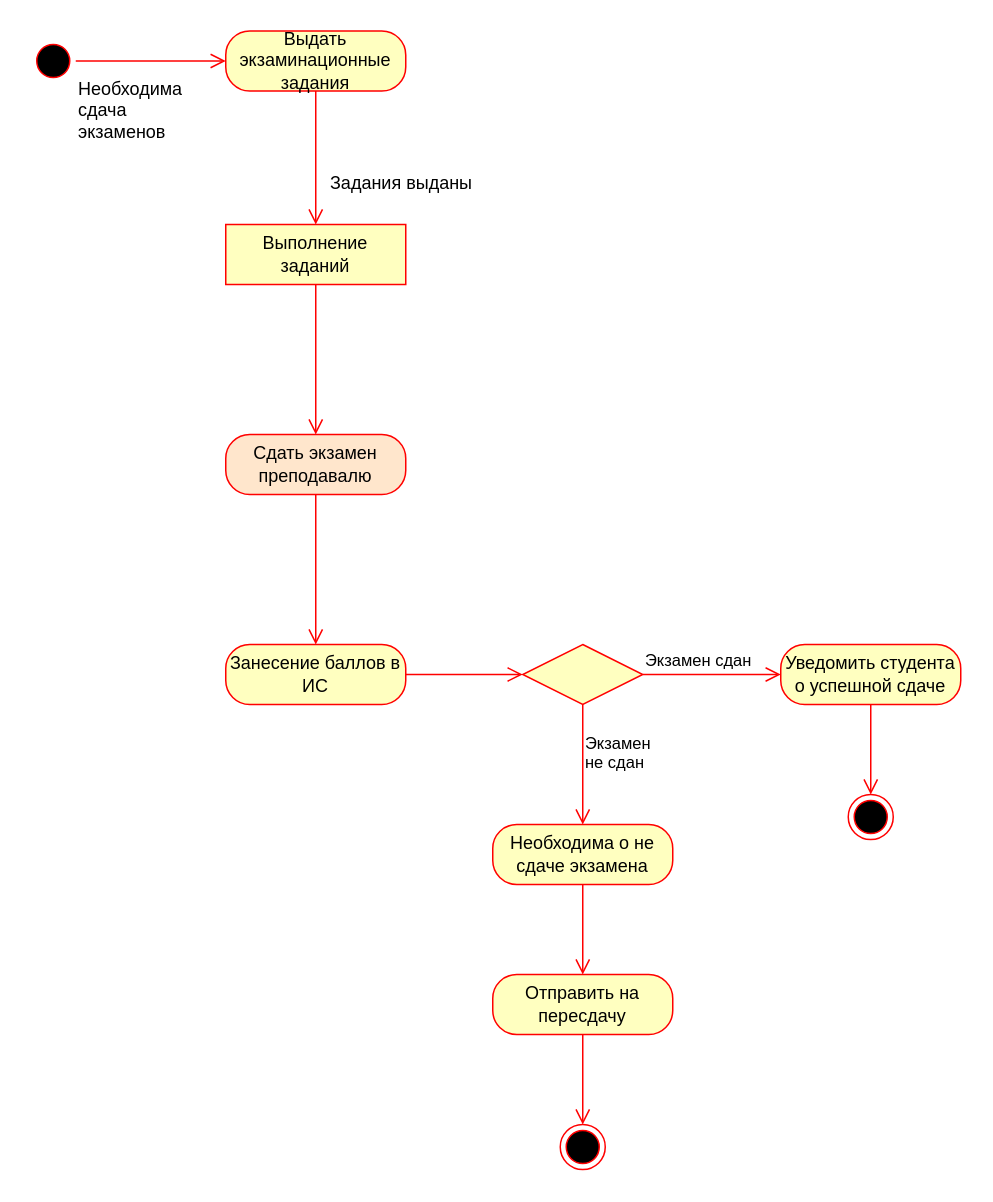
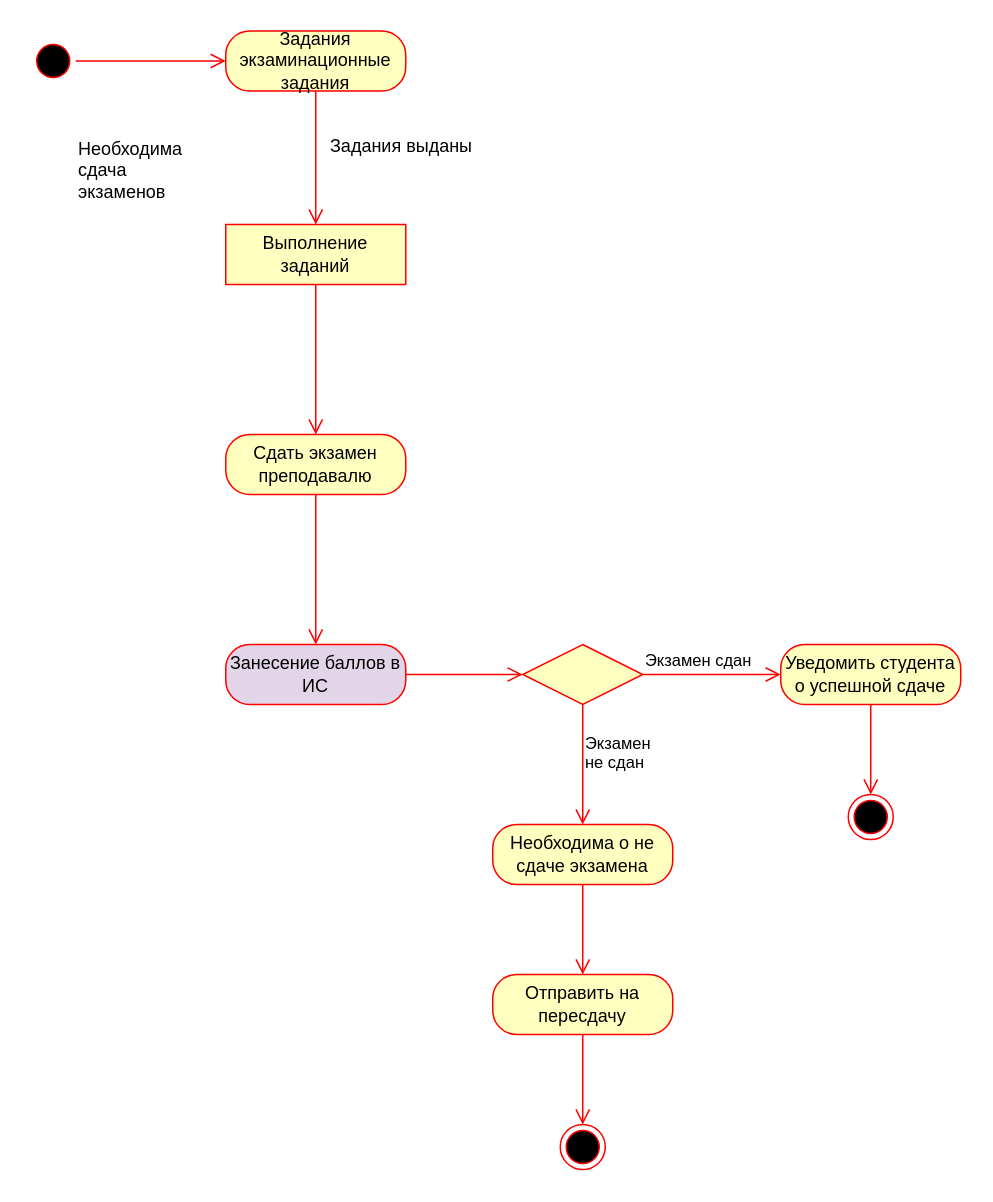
node "Выдать экзаминационные задания": label "Выдать экзаминационные задания" -> "Задания экзаминационные задания"
node "Необходима сдача экзаменов": moved (136, 104) -> (136, 164)
node "Задания выданы": moved (410, 184) -> (410, 146)
node "Сдать экзамен преподавалю": fillcolor #ffe6cc -> #ffffc0
node "Занесение баллов в ИС": fillcolor #ffffc0 -> #e1d5e7
